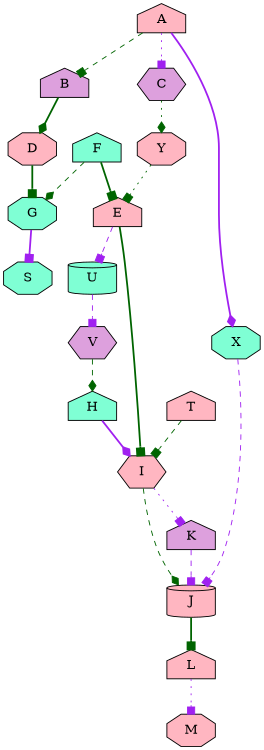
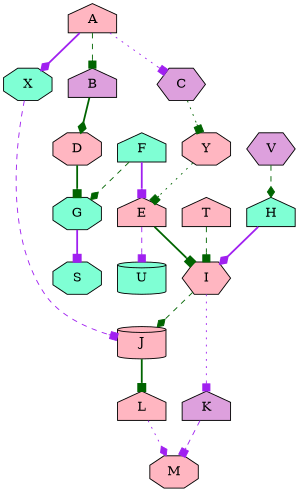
edge "C" -> "Y": arrowhead diamond -> box
edge "F" -> "E": color darkgreen -> purple
edge "U" -> "V": removed
edge "K" -> "J": now "K" -> "M"
edge "L" -> "M": arrowhead box -> diamond
